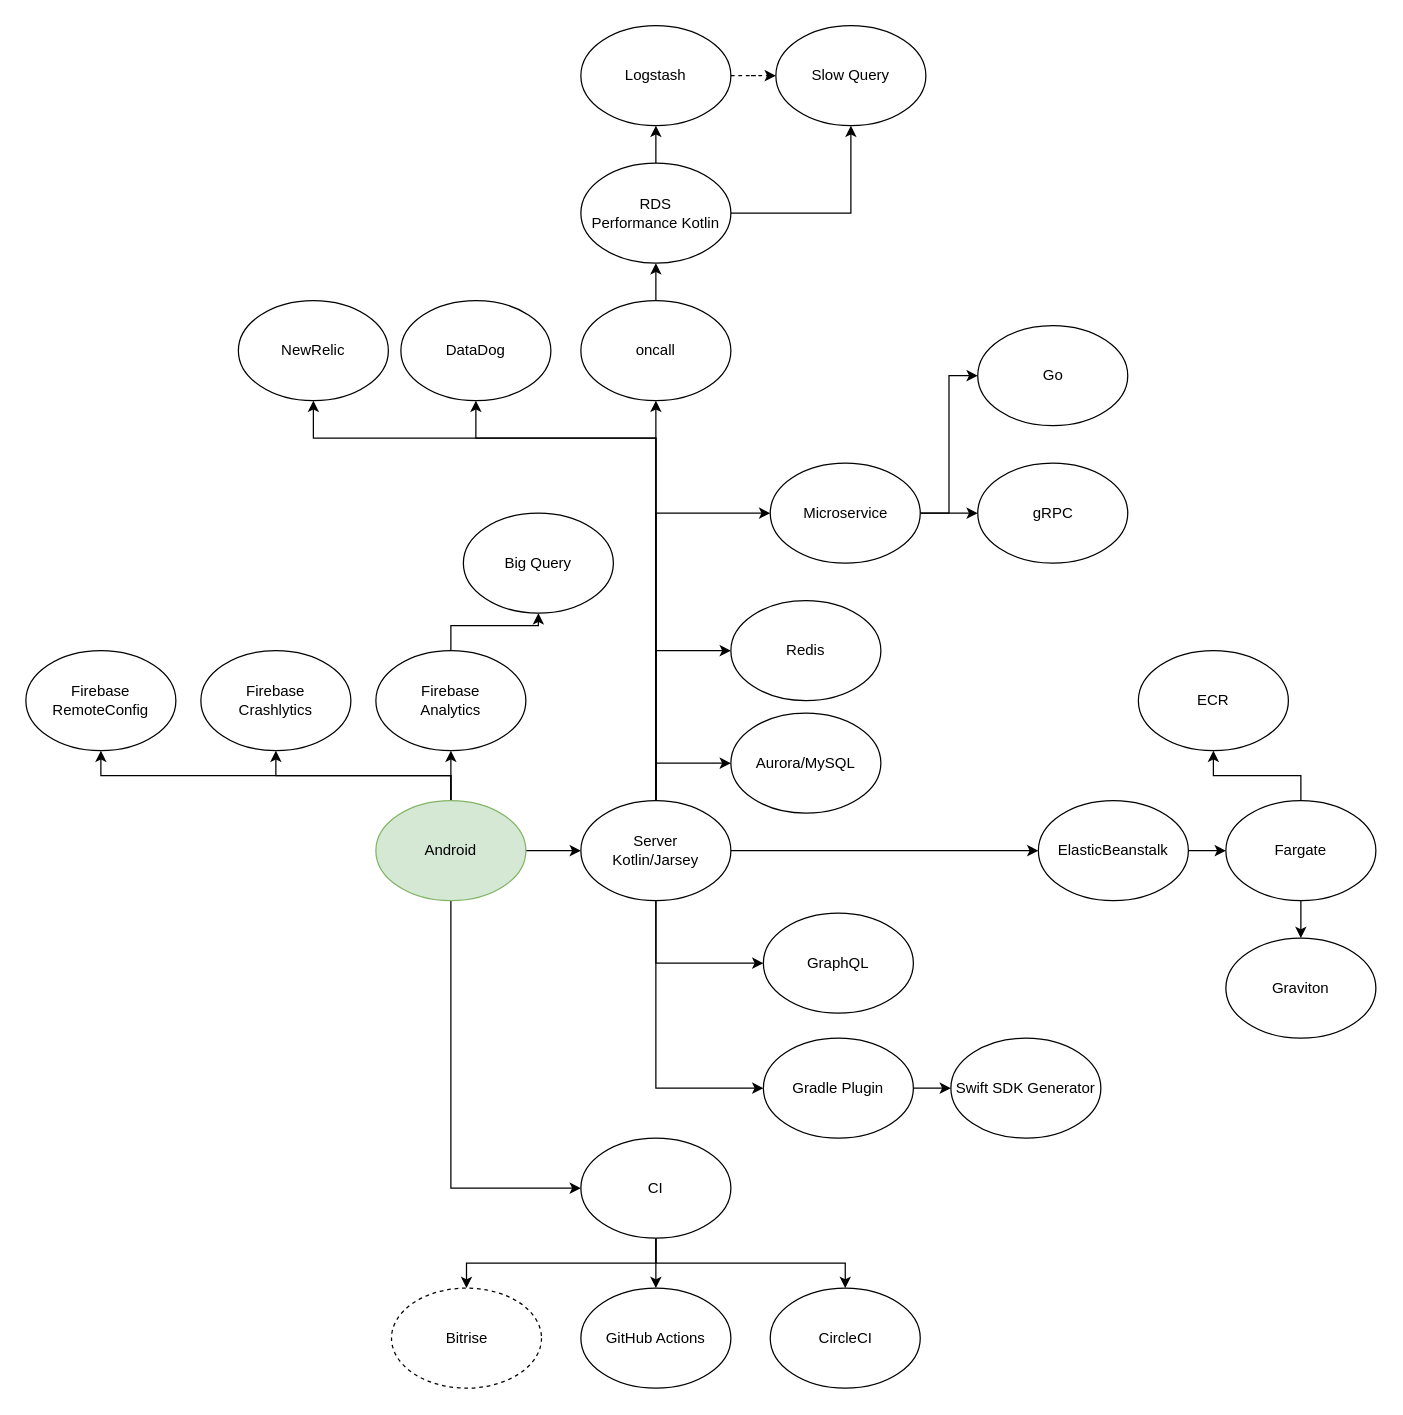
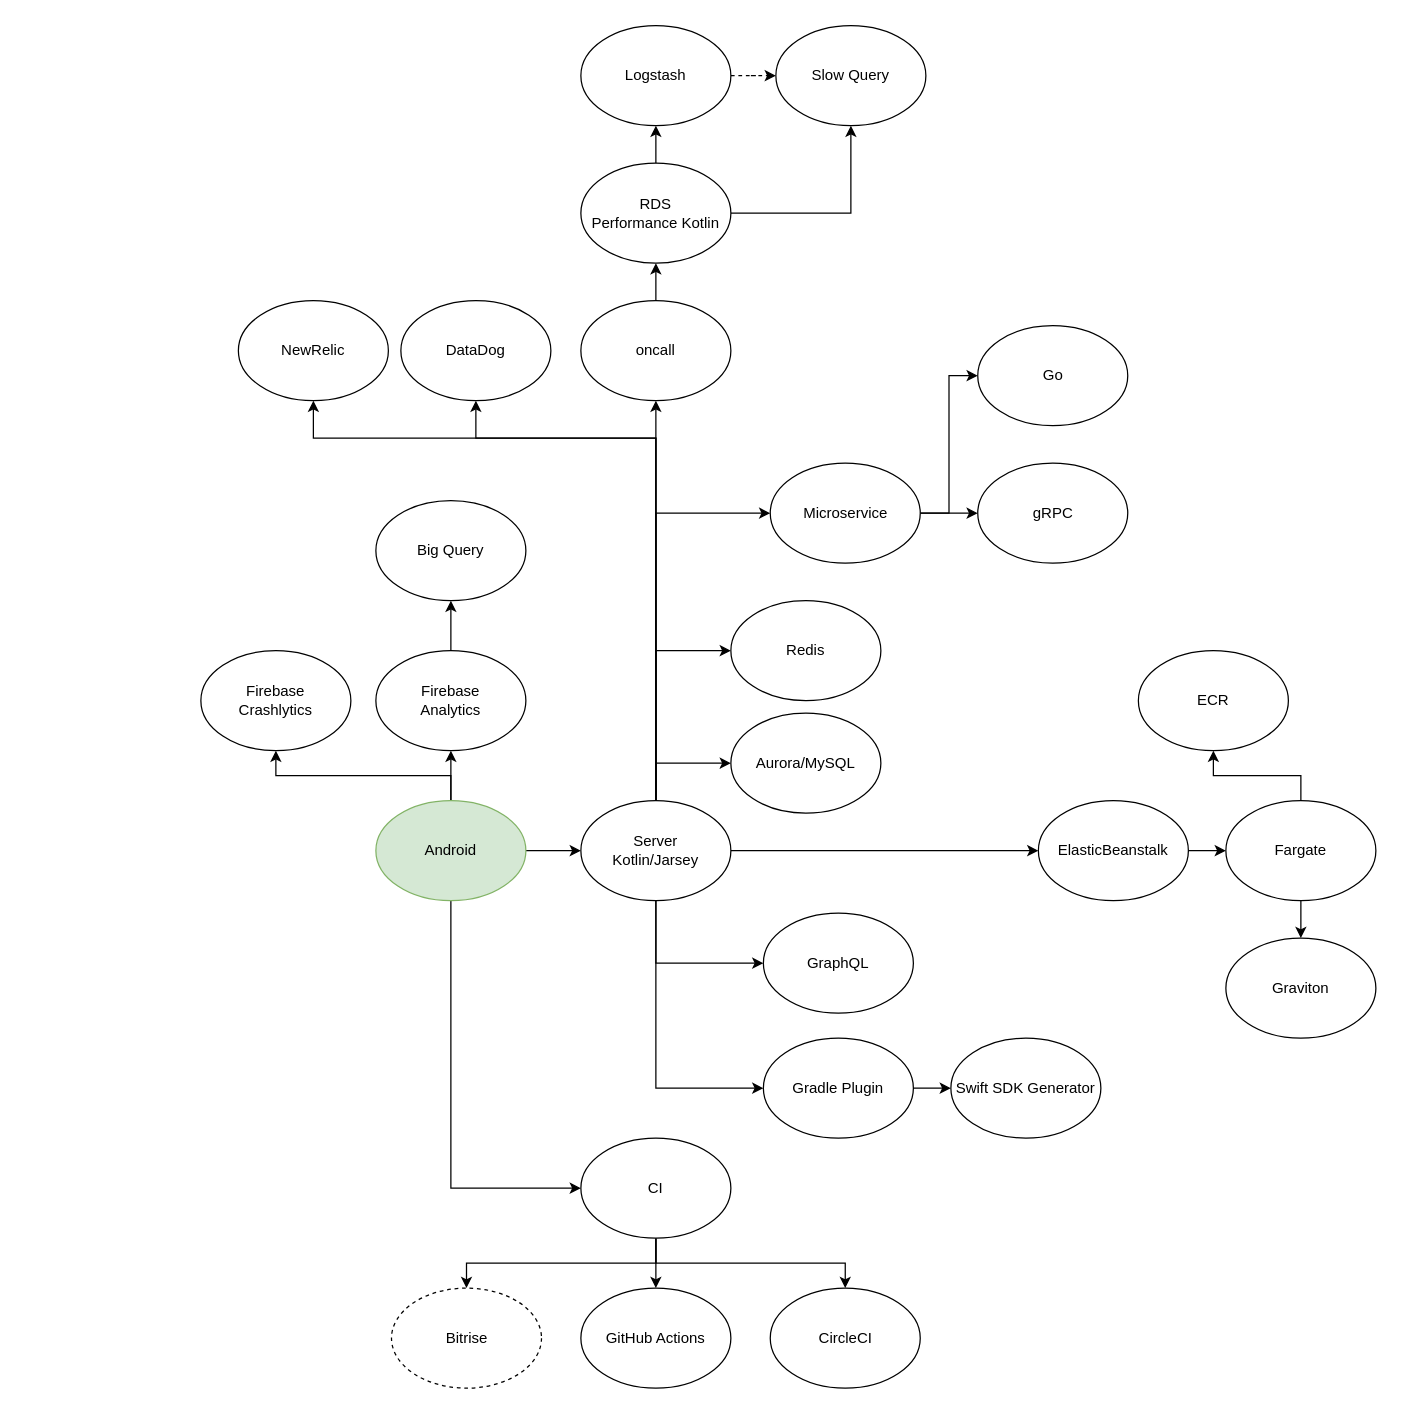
node "Big Query": moved (538, 563) -> (451, 551)
node "Firebase RemoteConfig": removed
edge "Android" -> "Firebase RemoteConfig": removed
